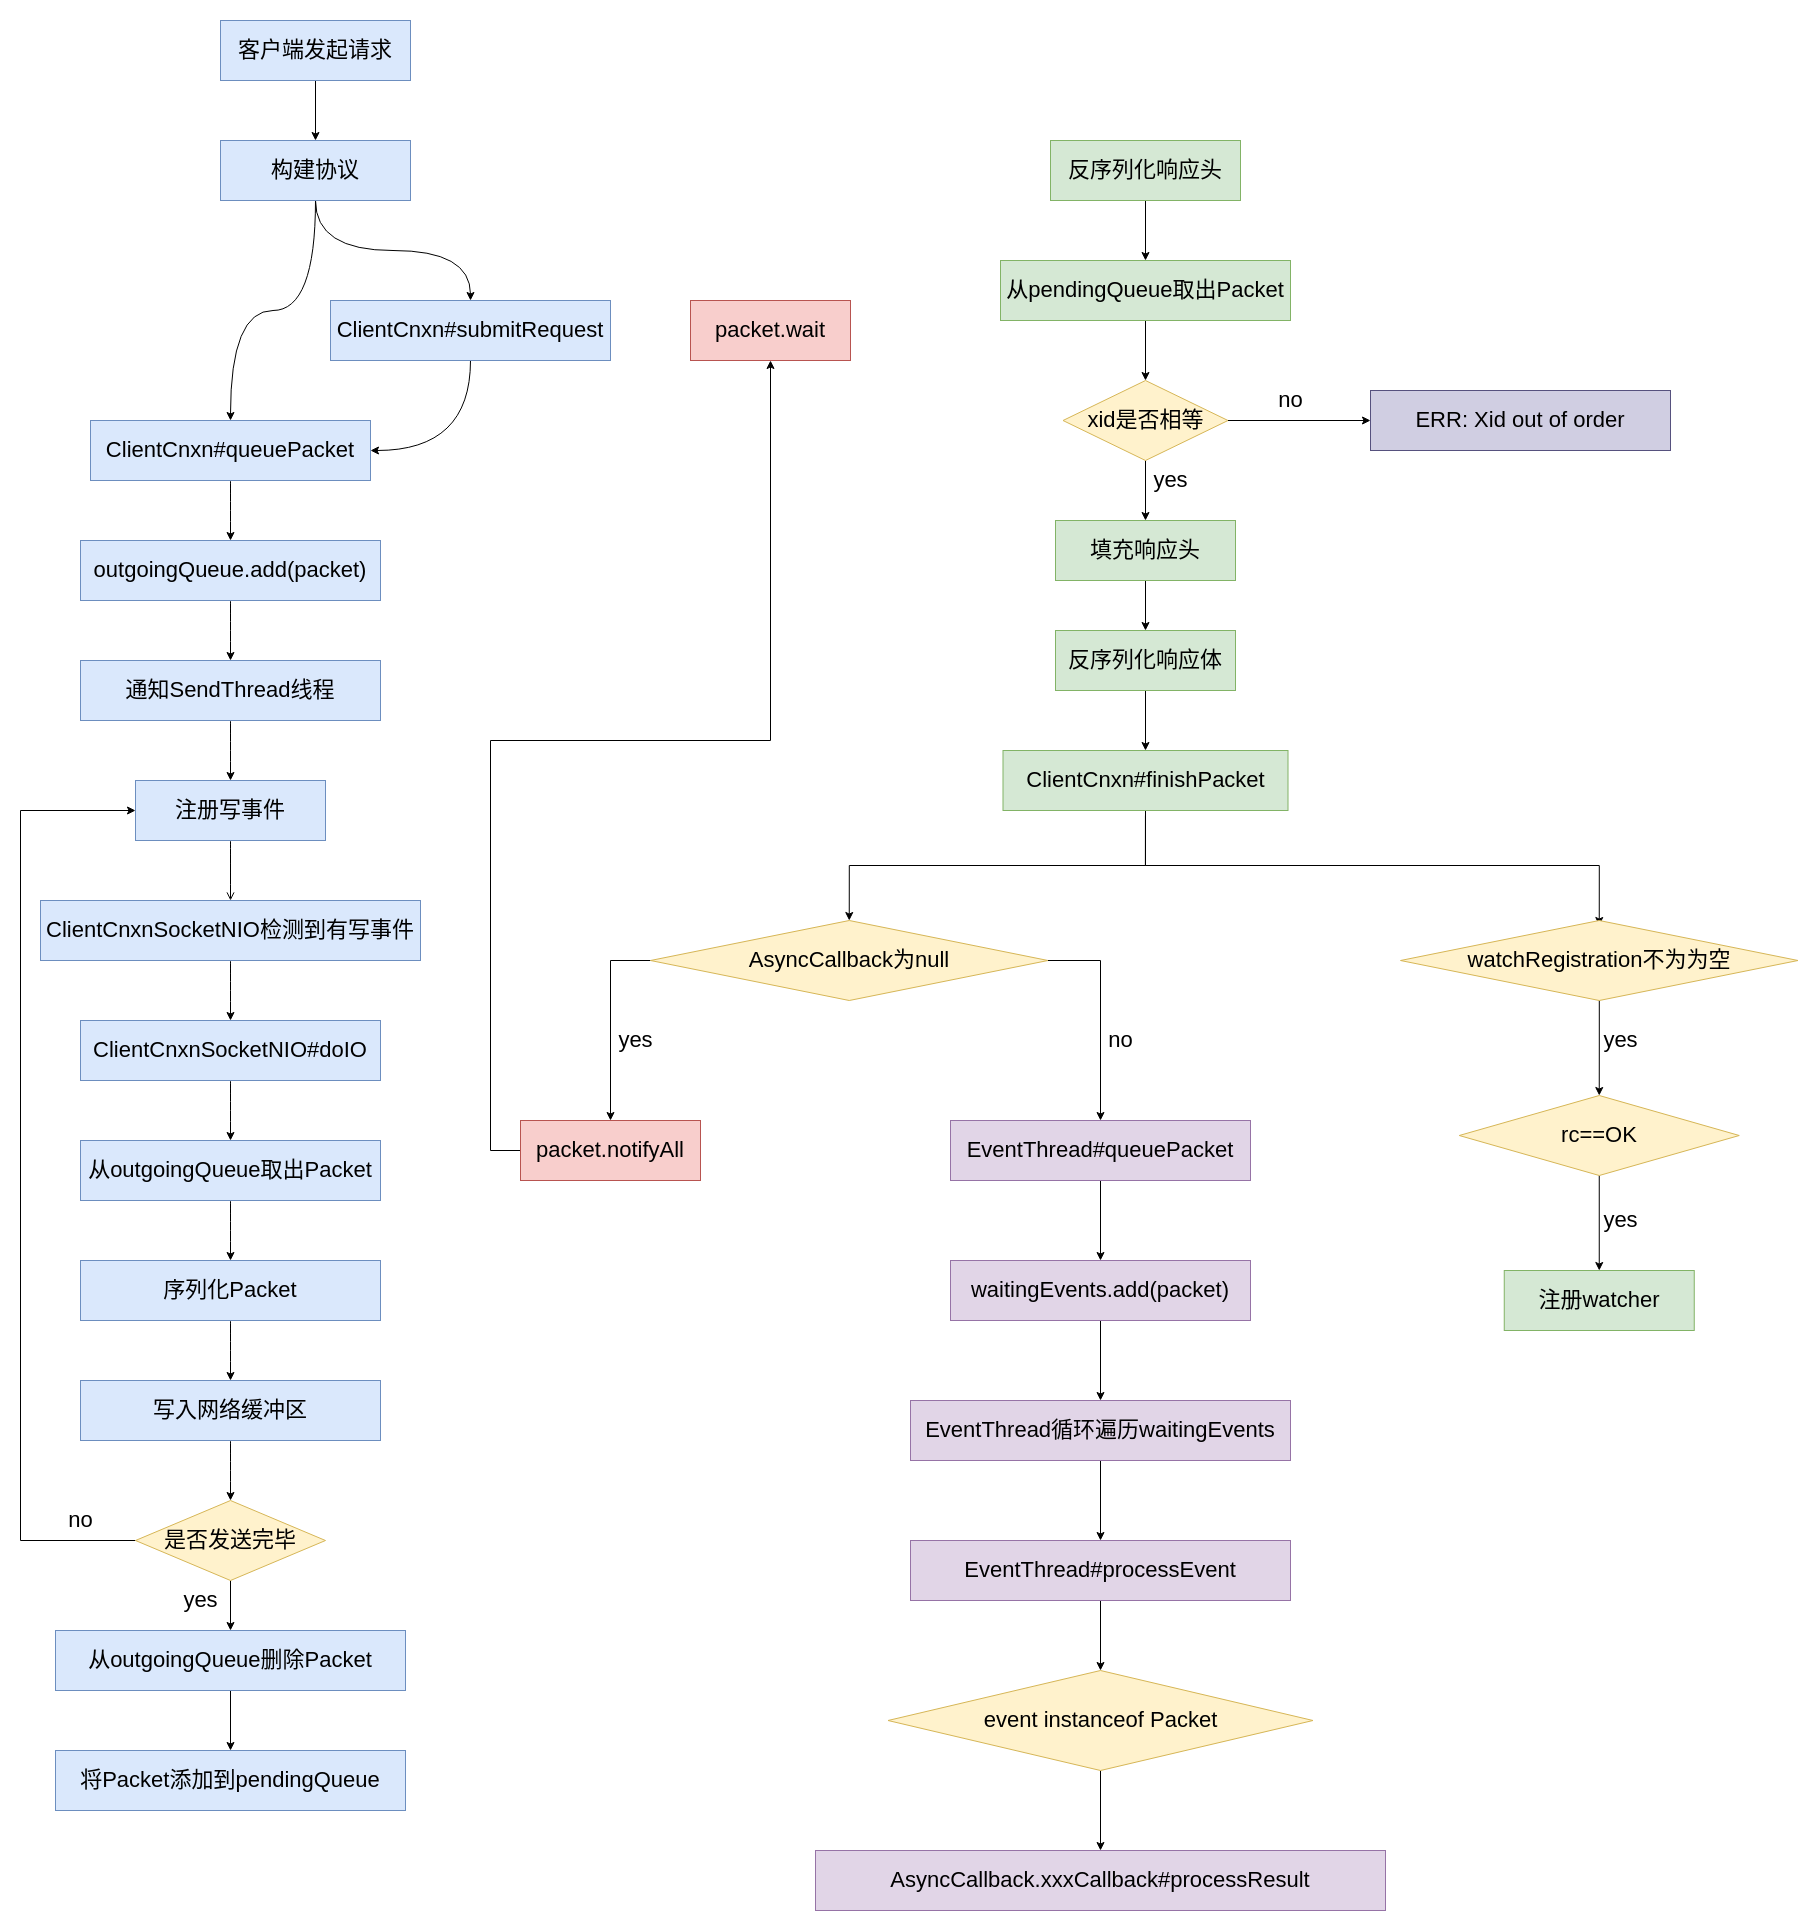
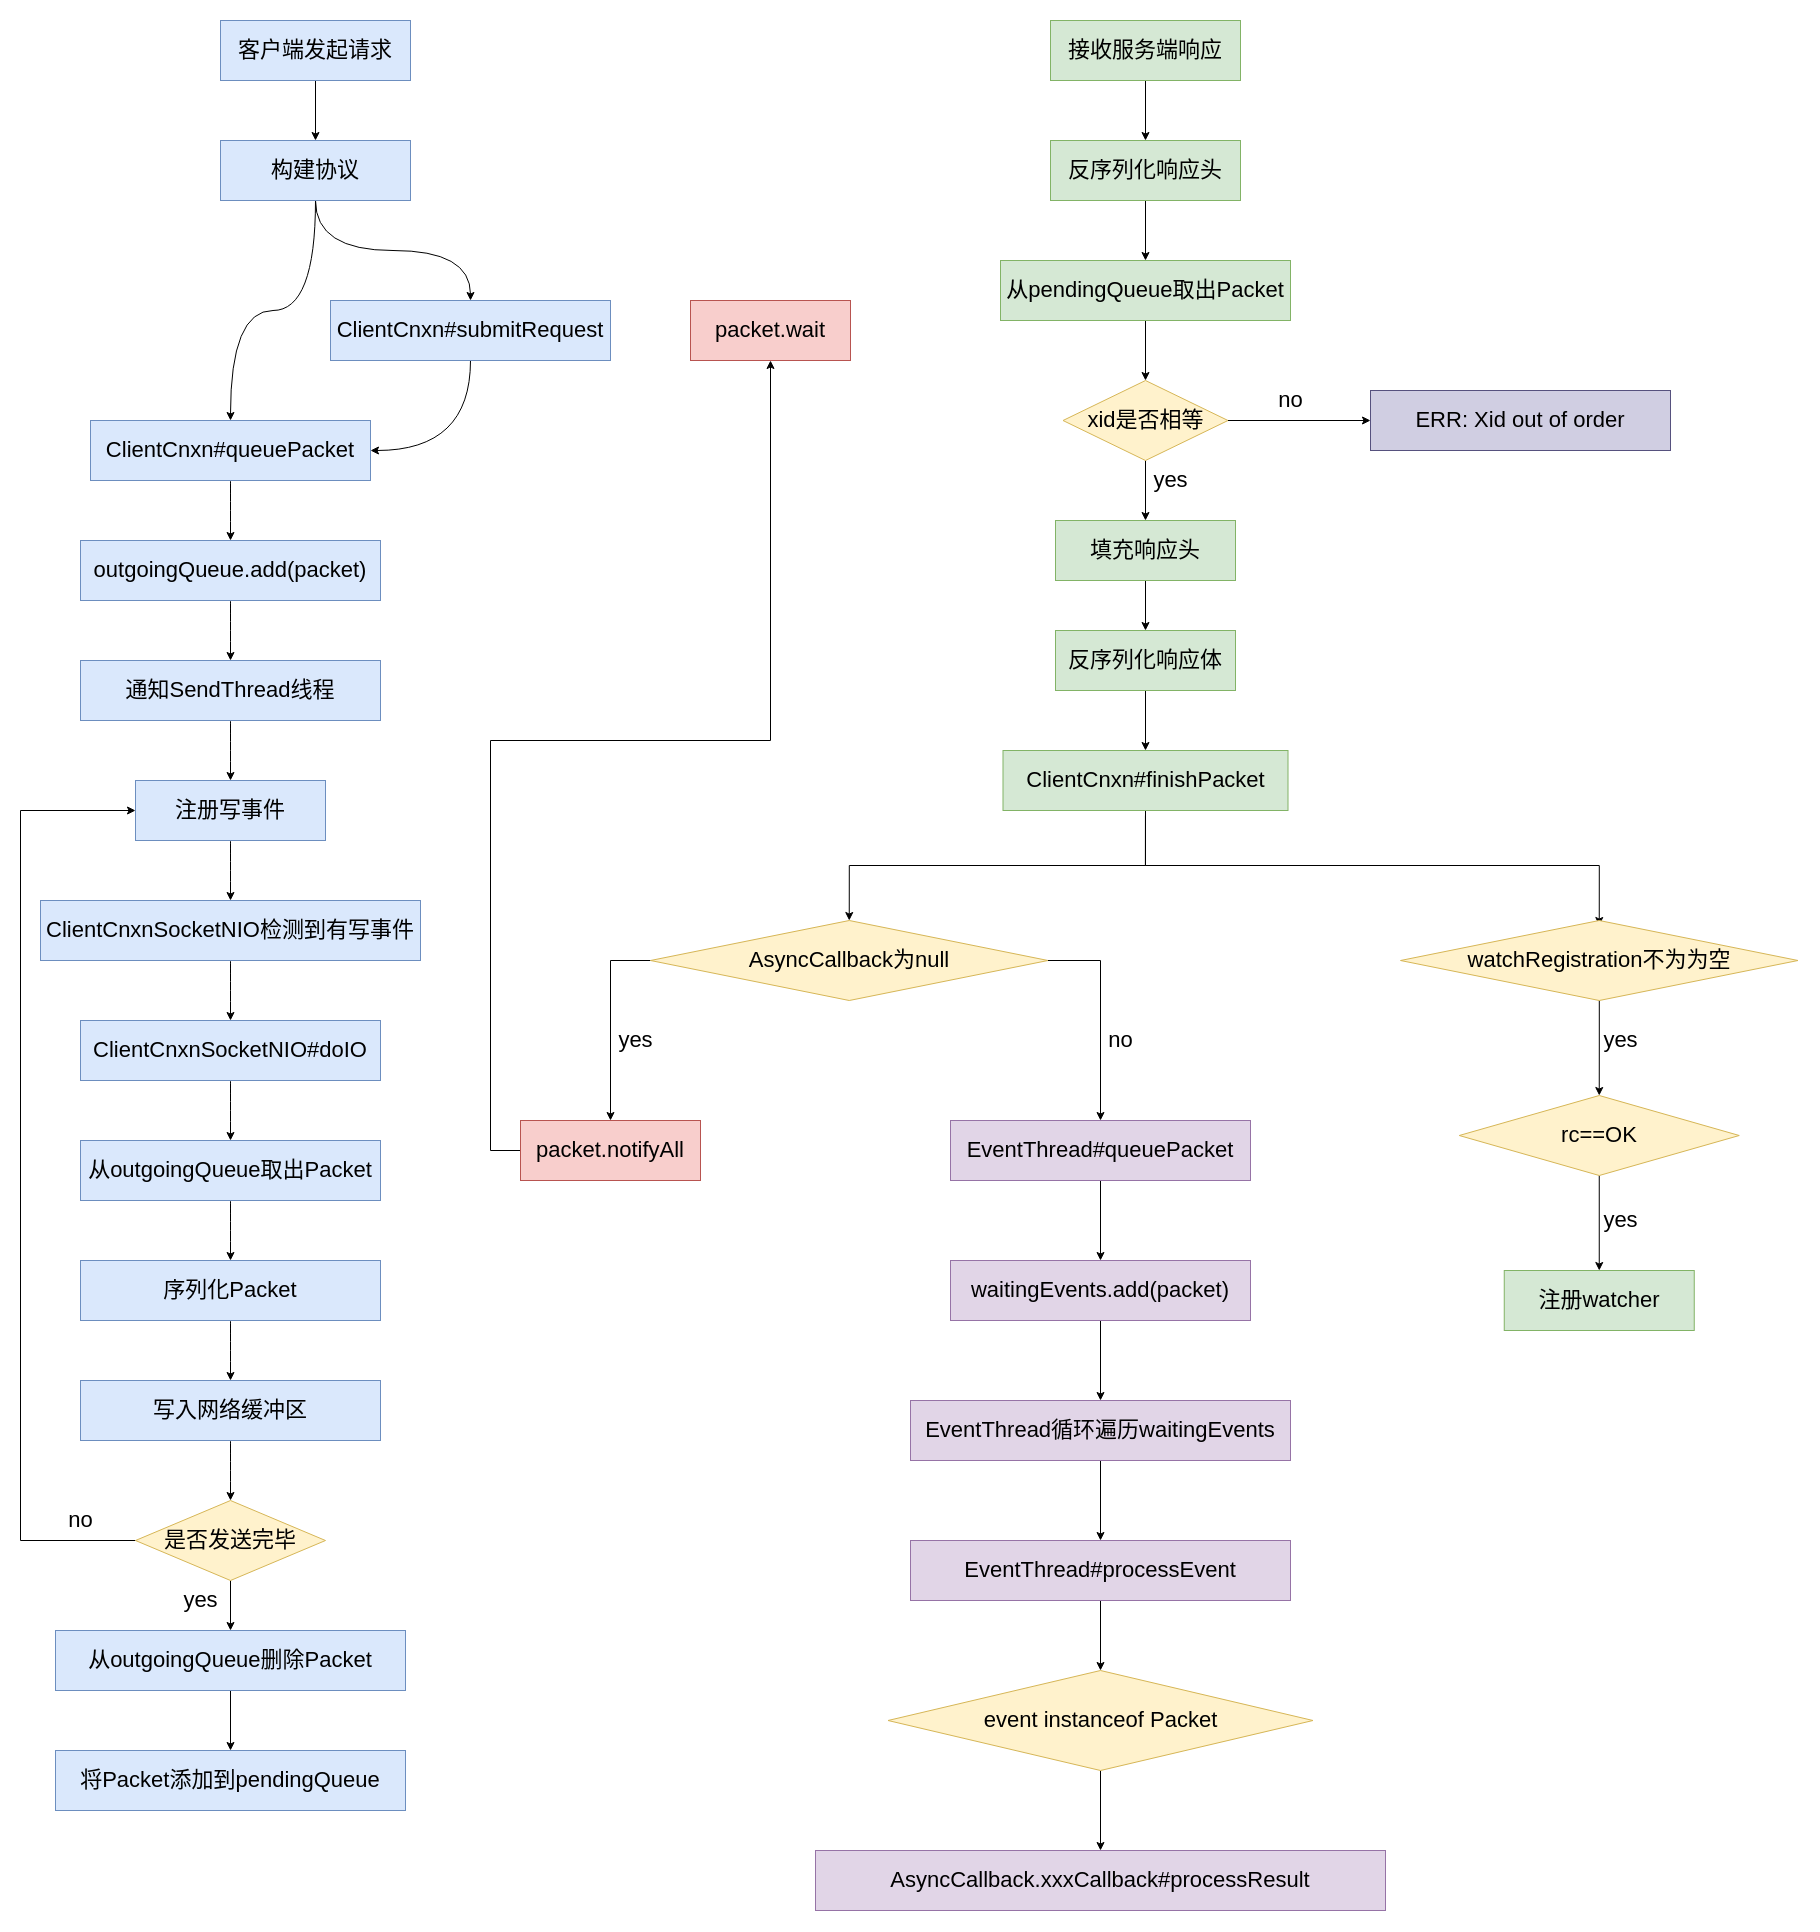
node "接收服务端响应": added
edge "接收服务端响应" -> "反序列化响应头": added
edge "注册写事件" -> "ClientCnxnSocketNIO检测到有写事件": arrowhead open -> classic
